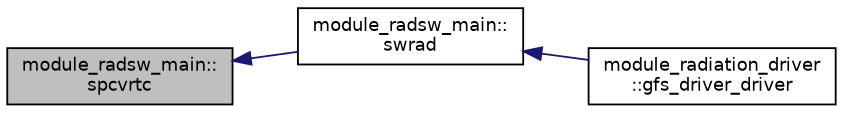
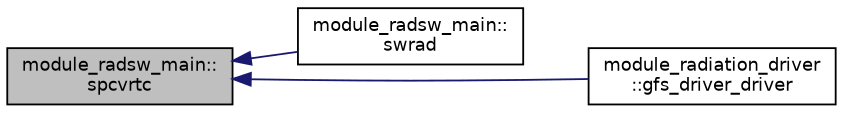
edge "module_radiation_driver ::gfs_driver_driver" -> "module_radsw_main:: swrad": now "module_radiation_driver ::gfs_driver_driver" -> "module_radsw_main:: spcvrtc"
